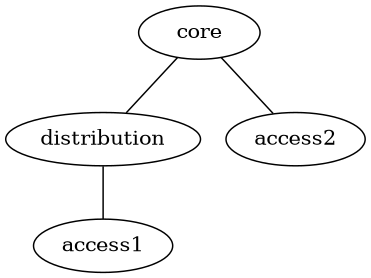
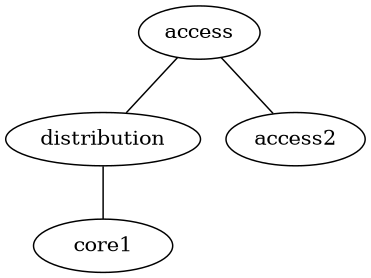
node "core": label "core" -> "access"
node "access1": label "access1" -> "core1"
